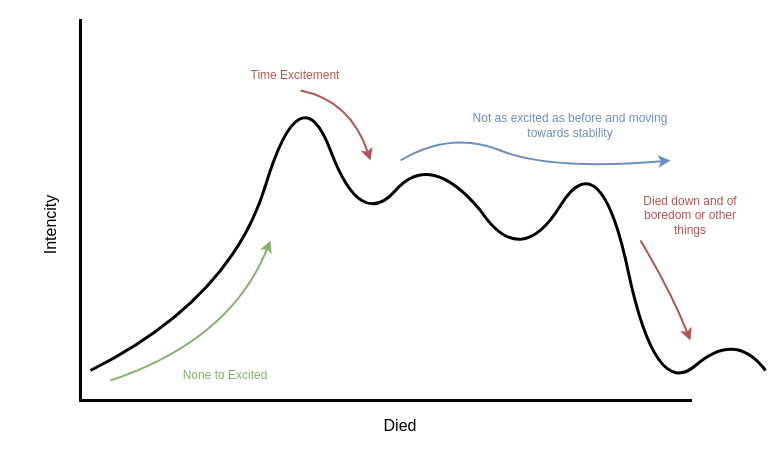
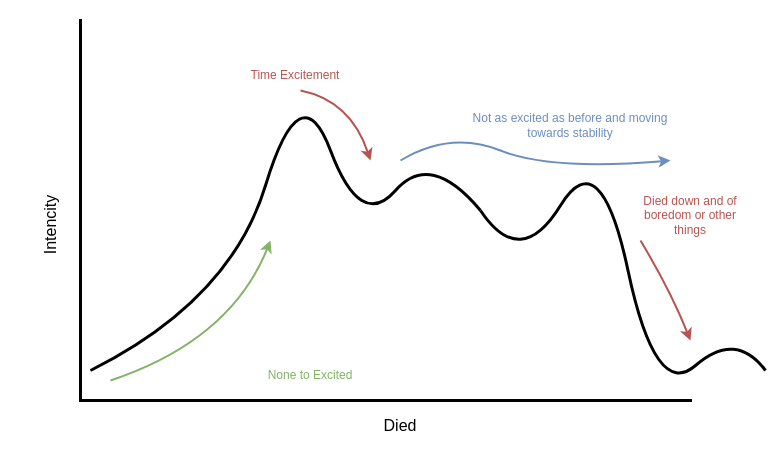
node "None to Excited": moved (226, 376) -> (311, 376)
